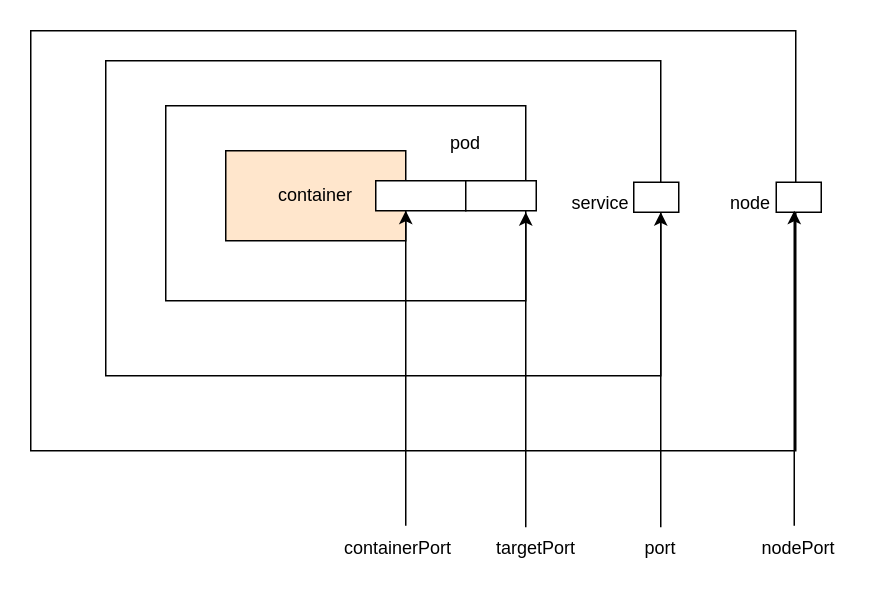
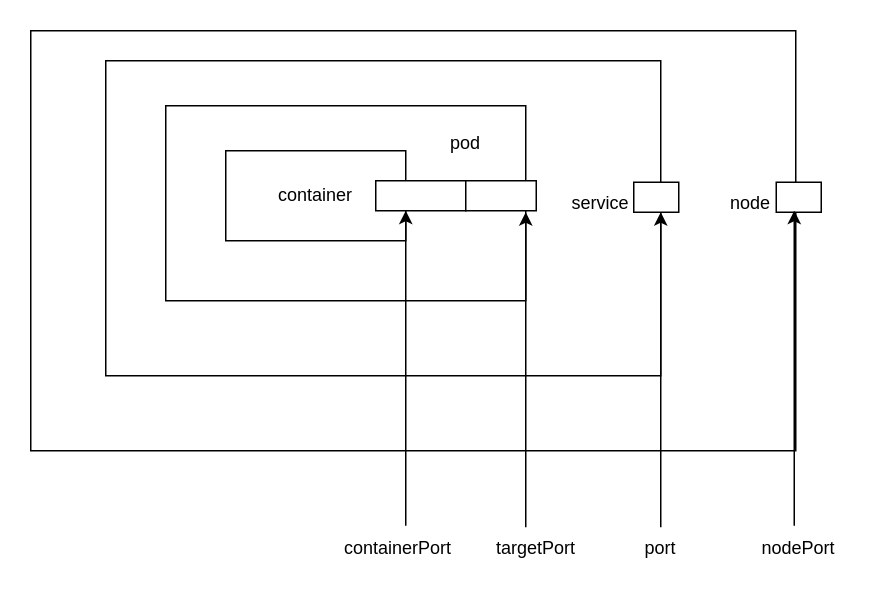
node "container": fillcolor #ffe6cc -> #ffffff
